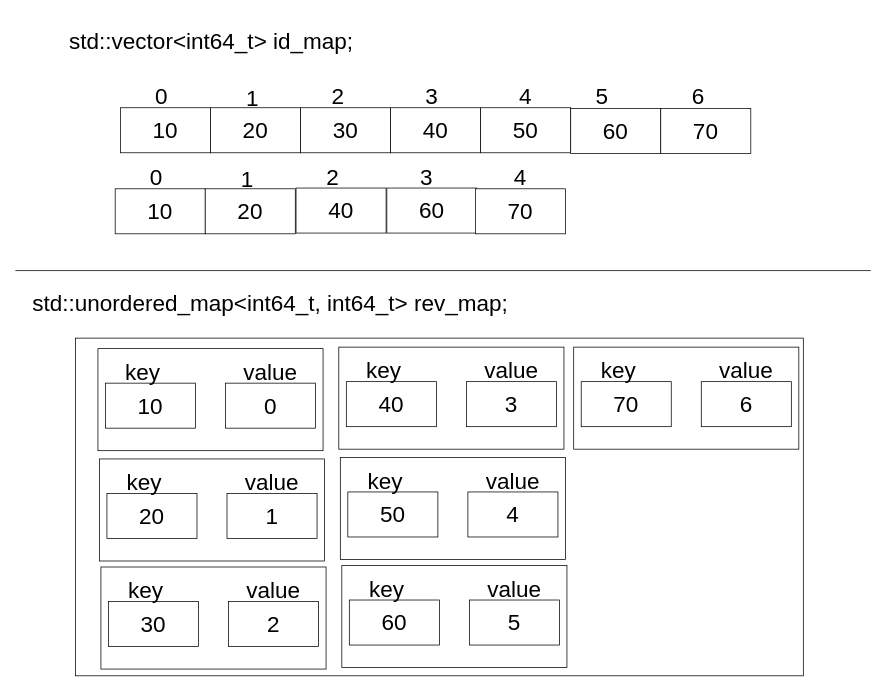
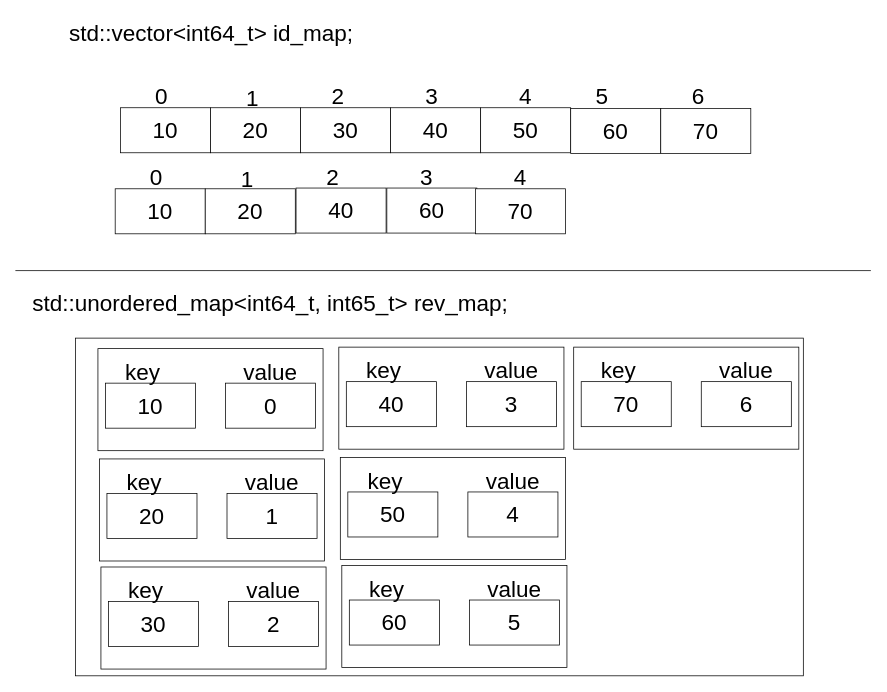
node "std::vector<int64_t> id_map;": moved (234, 45) -> (234, 38)
node "std::unordered_map<int64_t, int64_t> rev_map;": label "std::unordered_map<int64_t, int64_t> rev_map;" -> "std::unordered_map<int64_t, int65_t> rev_map;"
